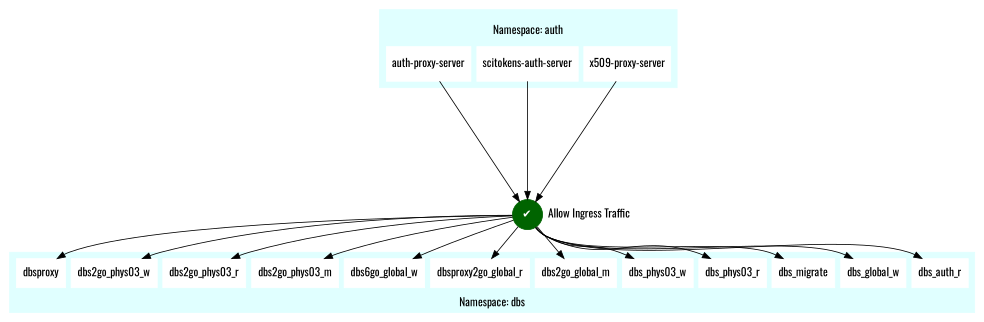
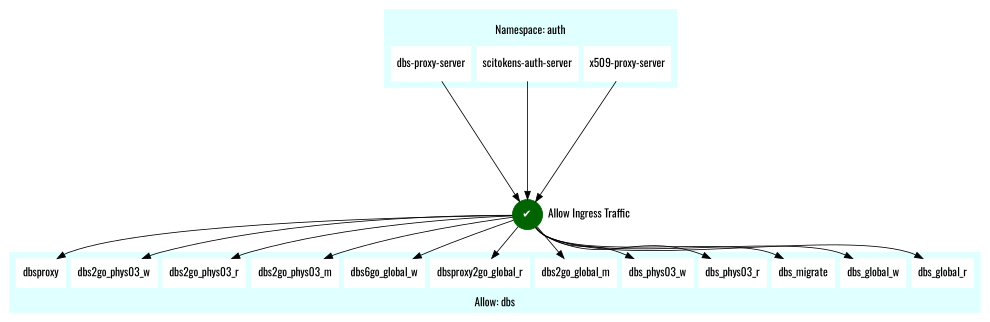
node "auth-proxy-server": label "auth-proxy-server" -> "dbs-proxy-server"
node "dbs_auth_r": label "dbs_auth_r" -> "dbs_global_r"
cluster "Namespace: dbs": label "Namespace: dbs" -> "Allow: dbs"
